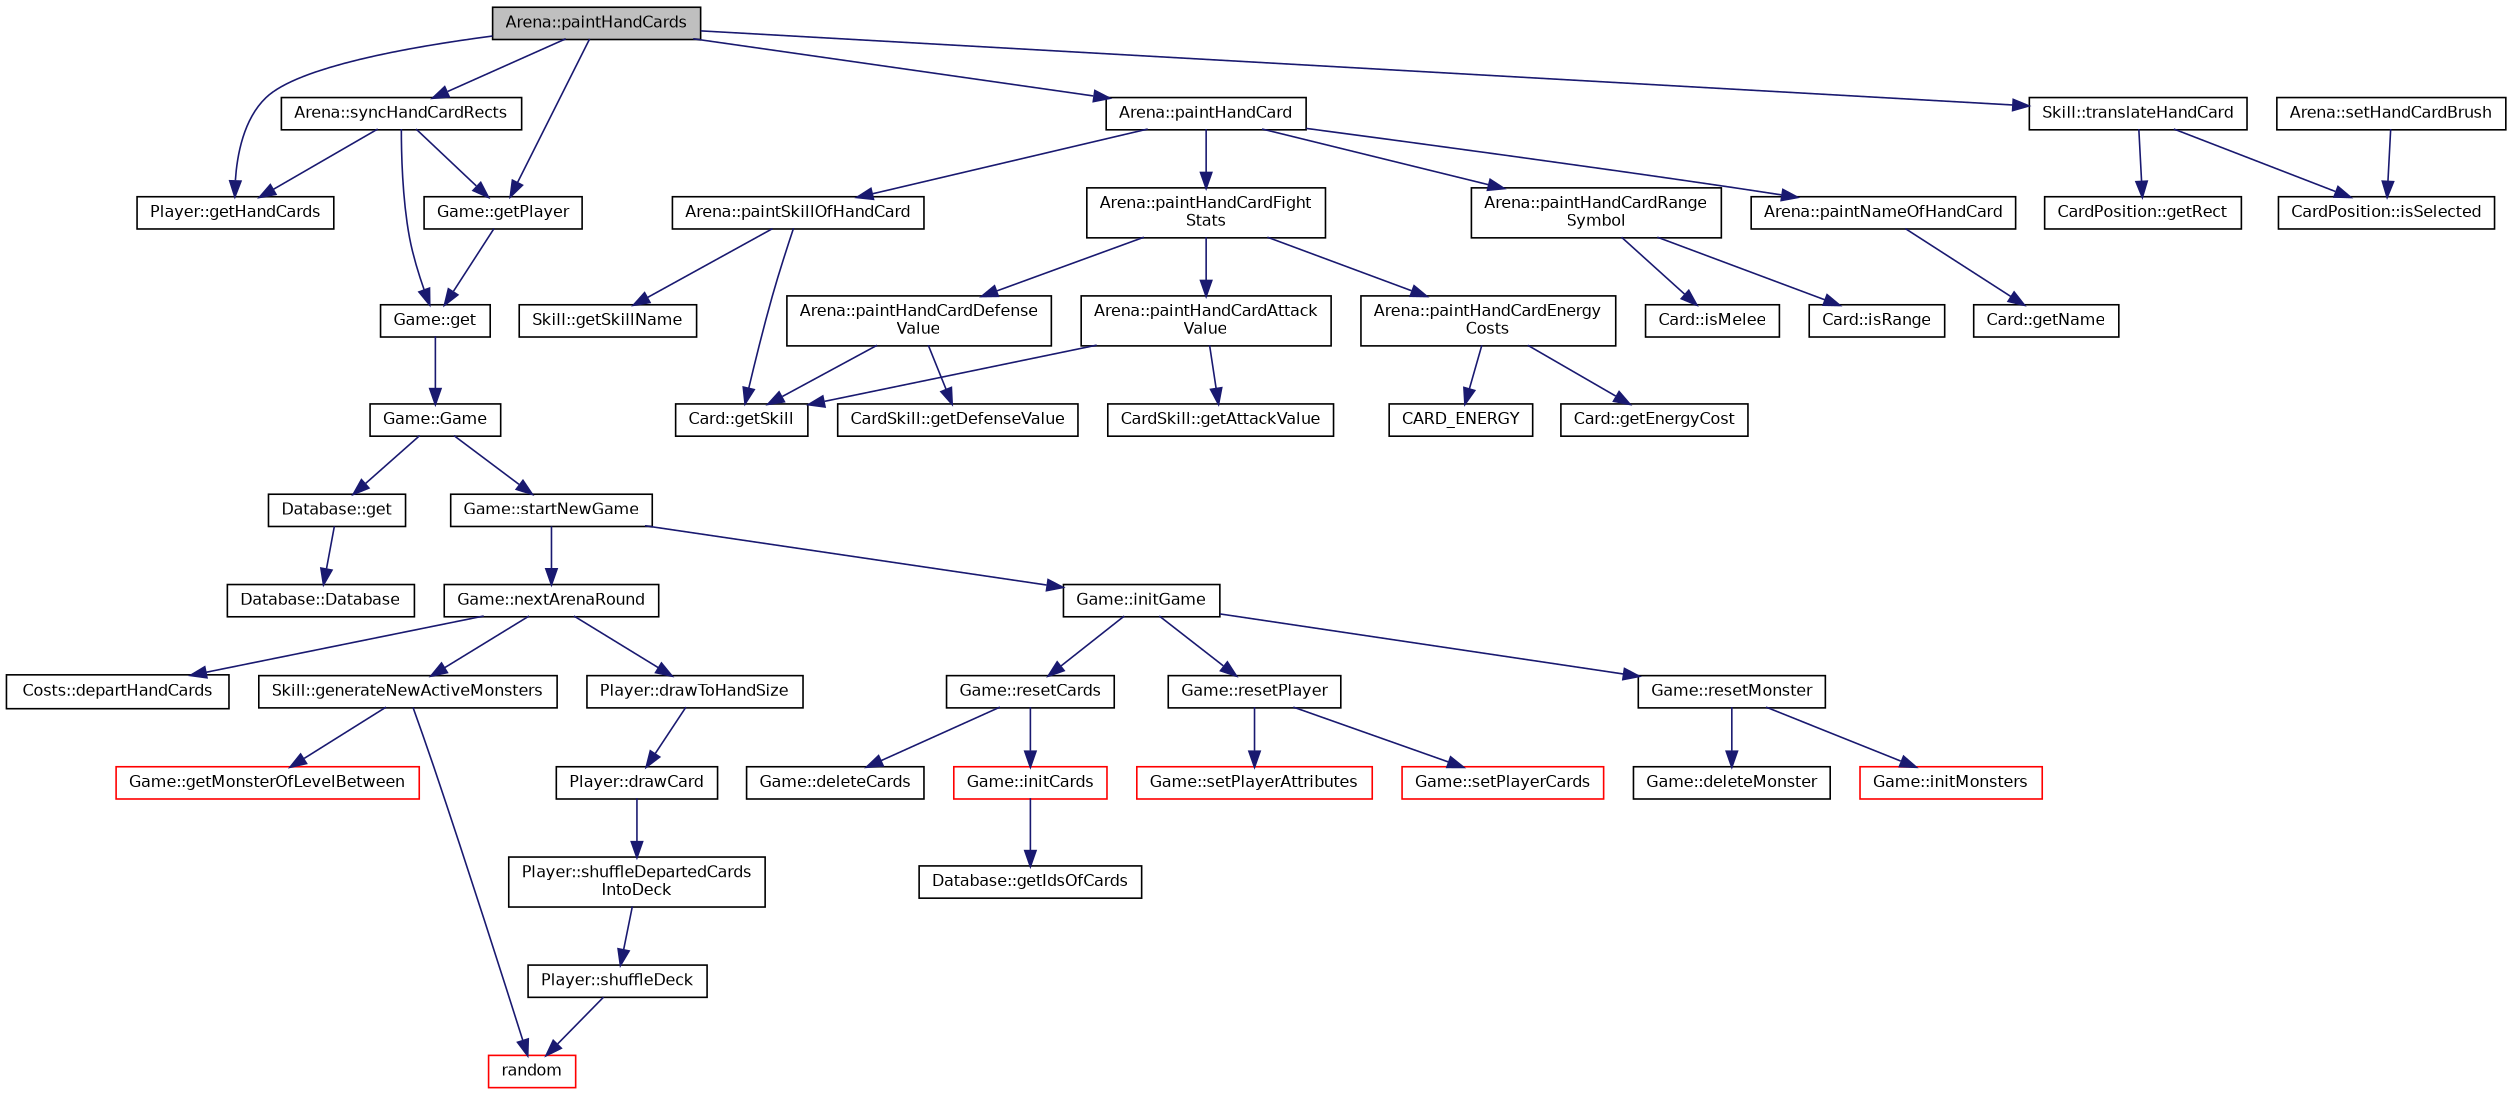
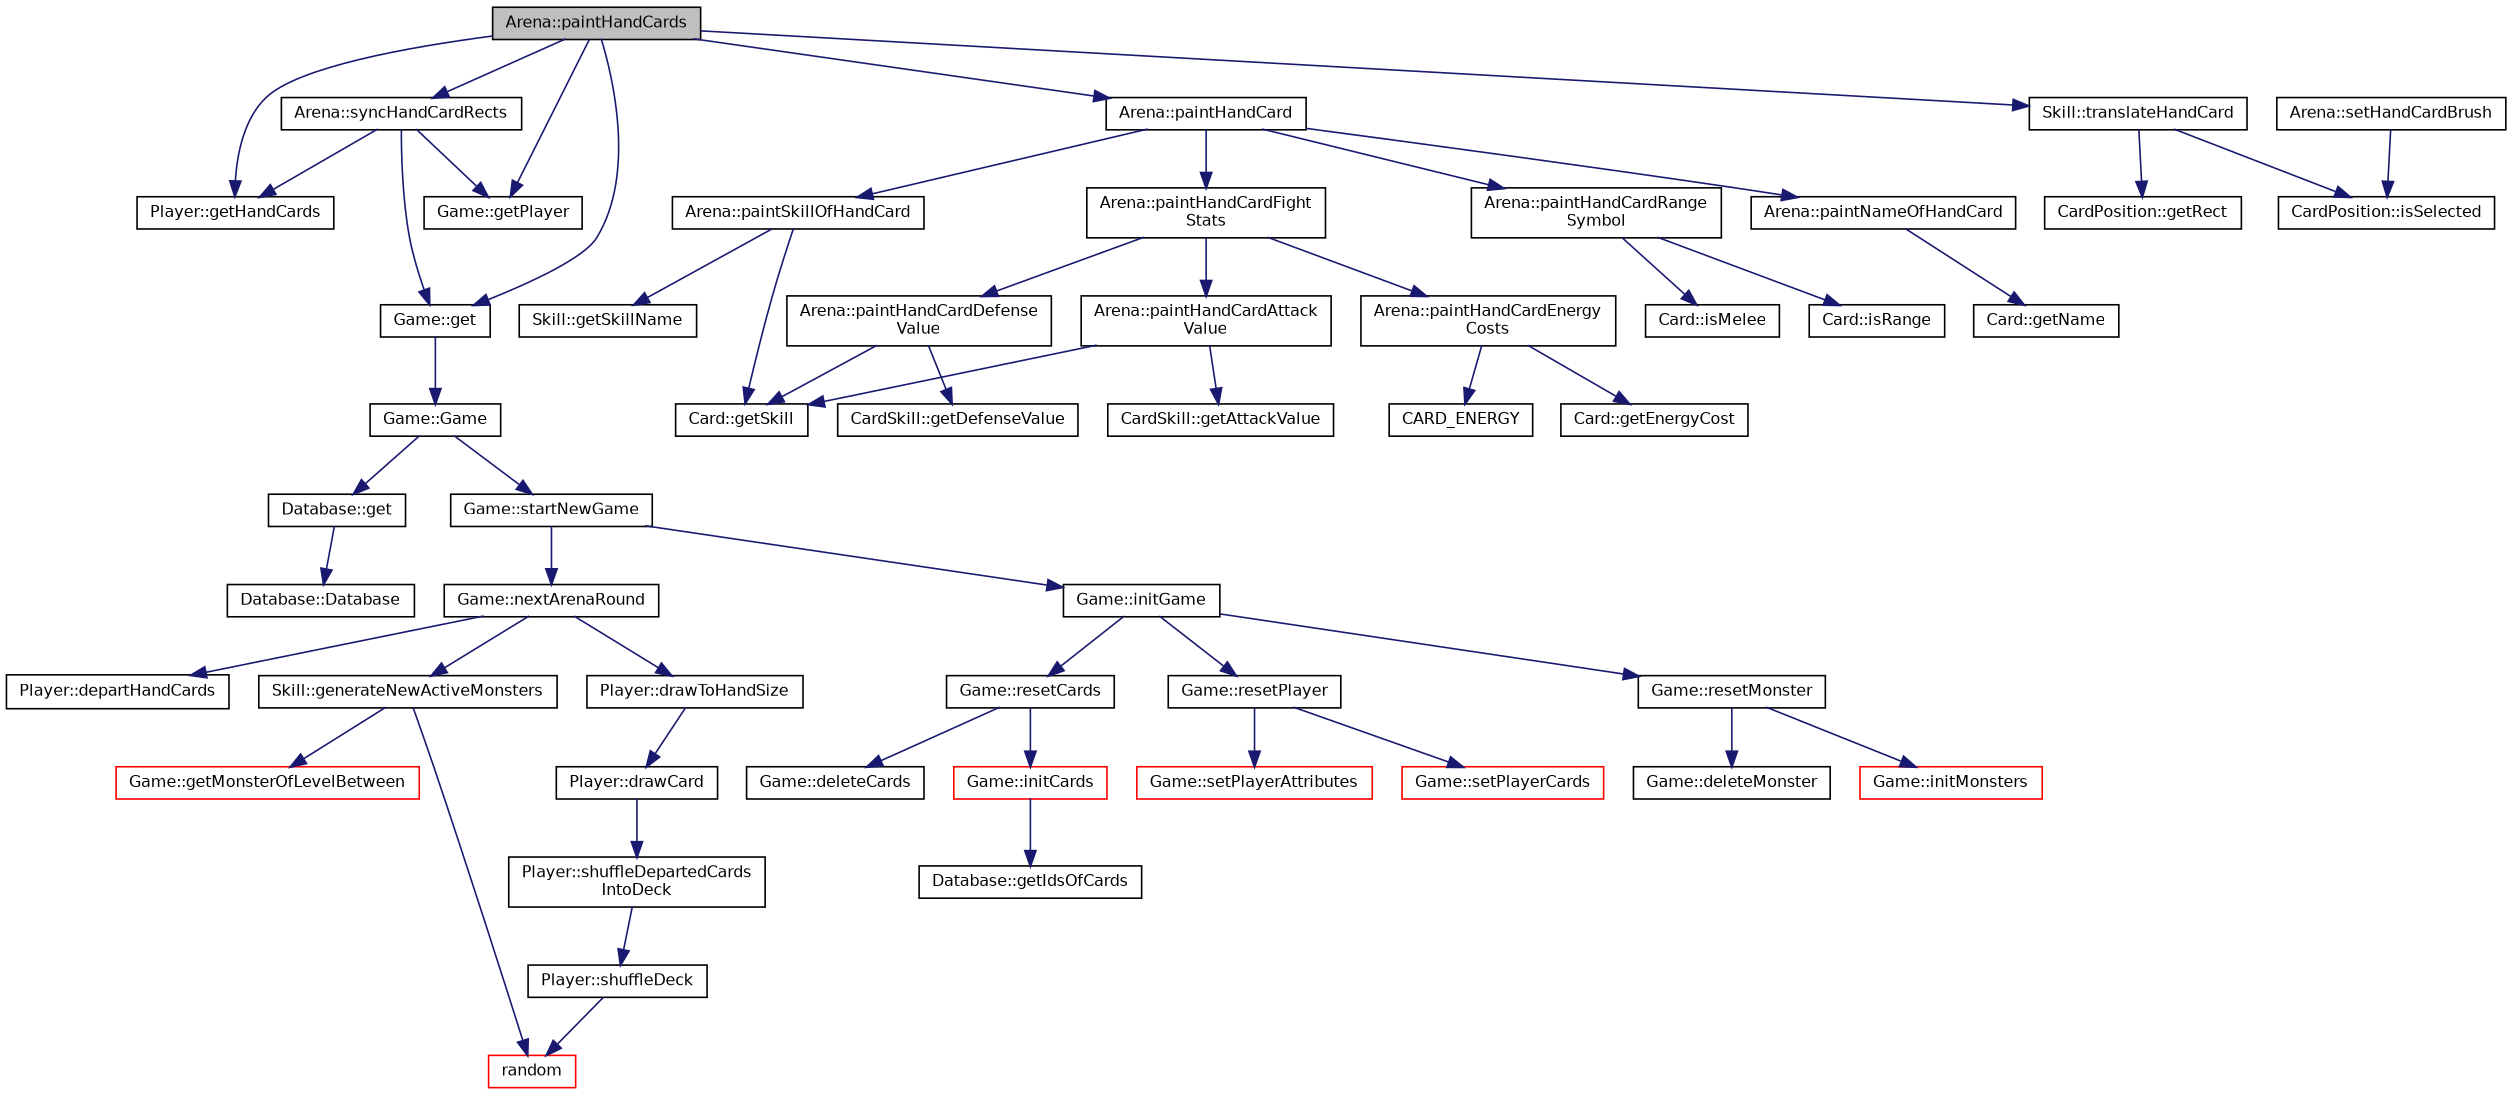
edge "Game::getPlayer" -> "Game::get": now "Arena::paintHandCards" -> "Game::get"
node "Costs::departHandCards": label "Costs::departHandCards" -> "Player::departHandCards"
